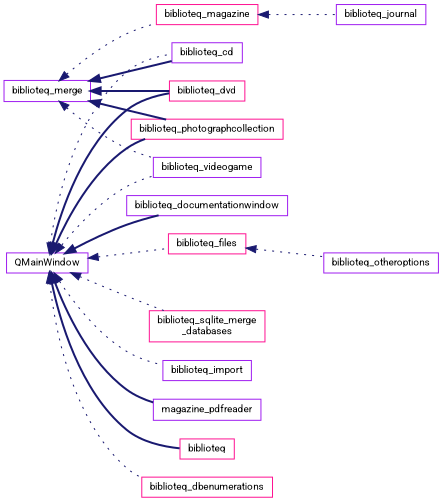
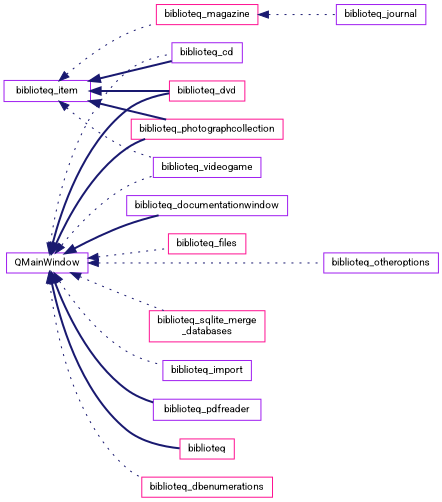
node "biblioteq_merge": label "biblioteq_merge" -> "biblioteq_item"
edge "biblioteq_otheroptions" -> "biblioteq_files": now "biblioteq_otheroptions" -> "QMainWindow"
node "magazine_pdfreader": label "magazine_pdfreader" -> "biblioteq_pdfreader"
